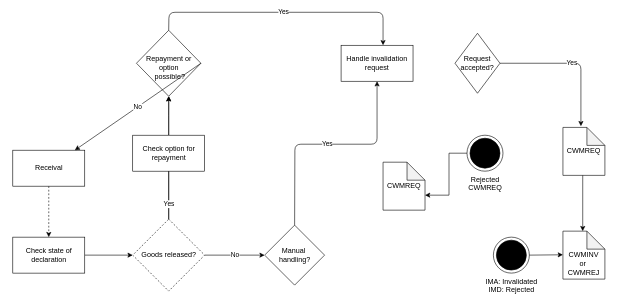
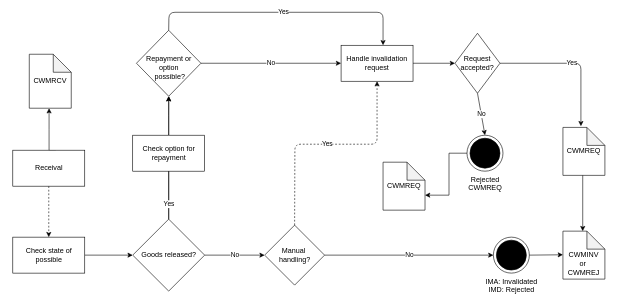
edge "Handle invalidation request" -> "Request accepted?": added
node "CWMRCV": added
edge "Repayment or option possible?" -> "Receival": now "Repayment or option possible?" -> "Handle invalidation request"
edge "Receival" -> "CWMRCV": added
edge "Request accepted?" -> "Rejected CWMREQ": added, label "No"
edge "Manual handling?" -> "Handle invalidation request": style solid -> dashed
node "Check state of declaration": label "Check state of declaration" -> "Check state of possible"
node "Goods released?": style dashed -> solid
edge "Manual handling?" -> "IMA: Invalidated IMD: Rejected": added, label "No"
